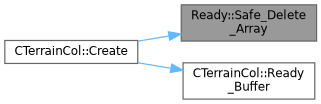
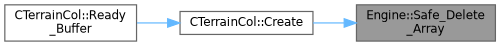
node "Ready::Safe_Delete _Array": label "Ready::Safe_Delete _Array" -> "Engine::Safe_Delete _Array"
edge "CTerrainCol::Create" -> "CTerrainCol::Ready _Buffer": reversed
